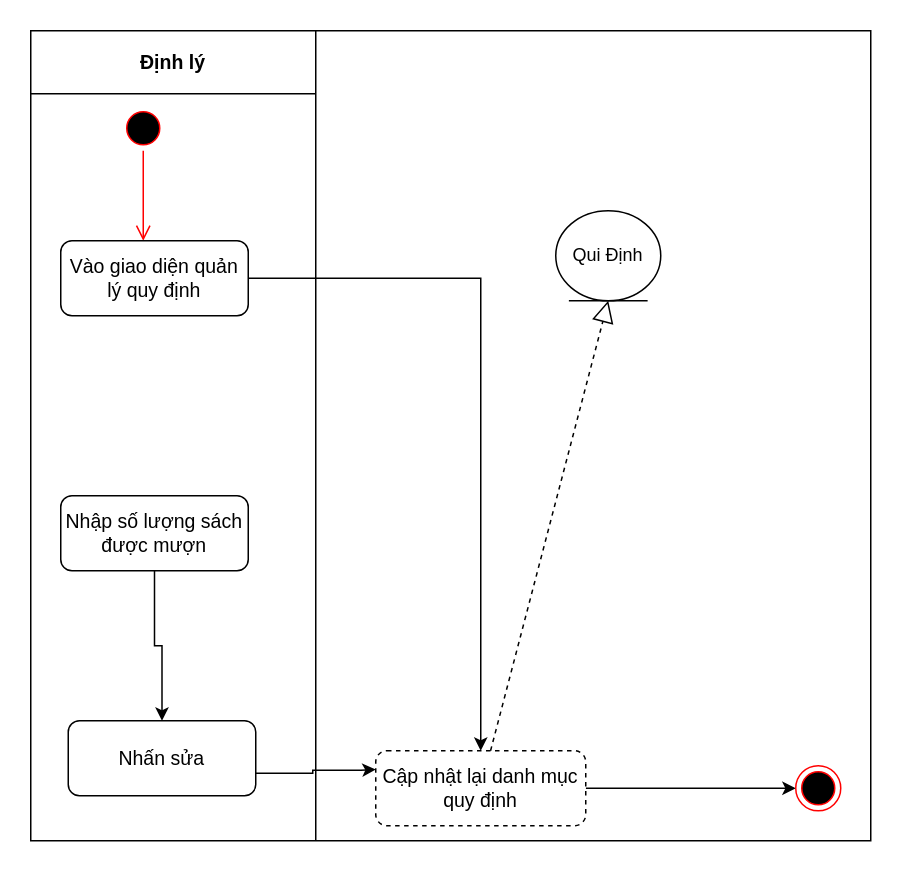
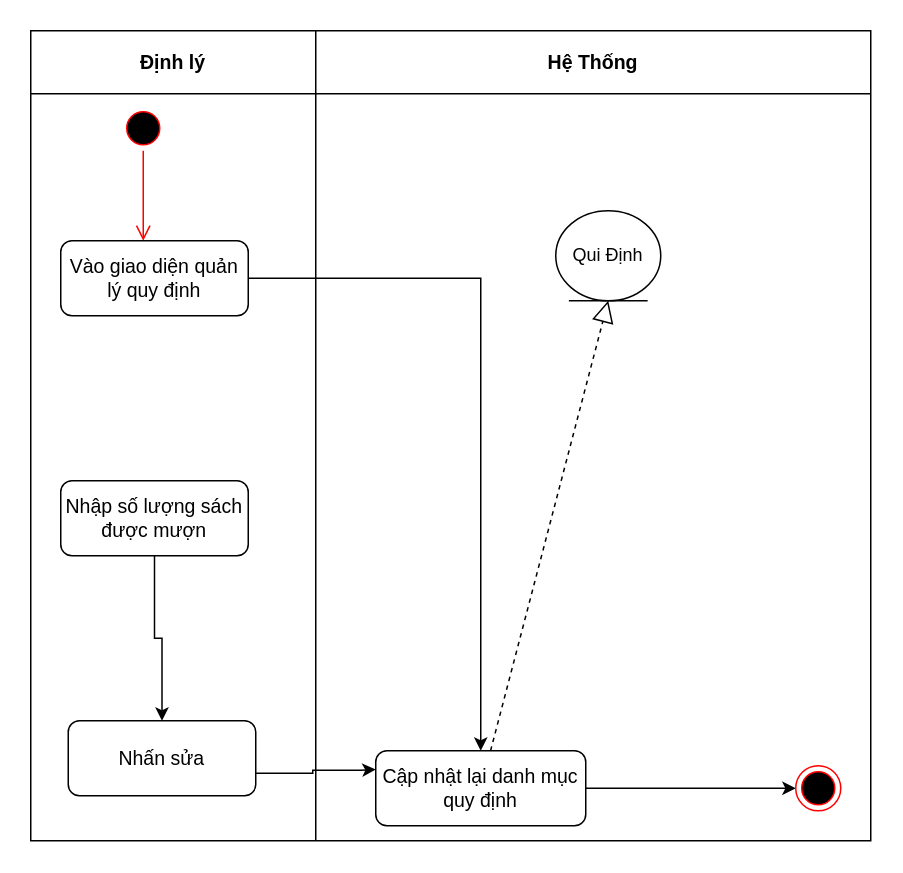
node "Hệ Thống": added
node "Nhập số lượng sách được mượn": moved (155, 533) -> (155, 518)
node "Cập nhật lại danh mục quy định": style dashed -> solid
